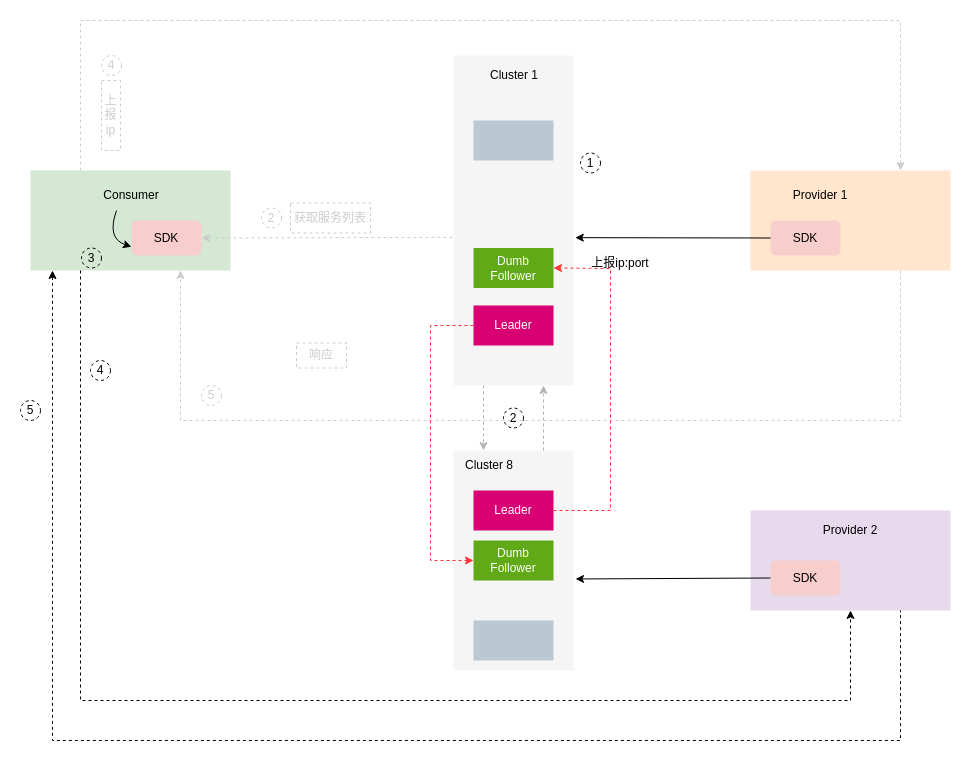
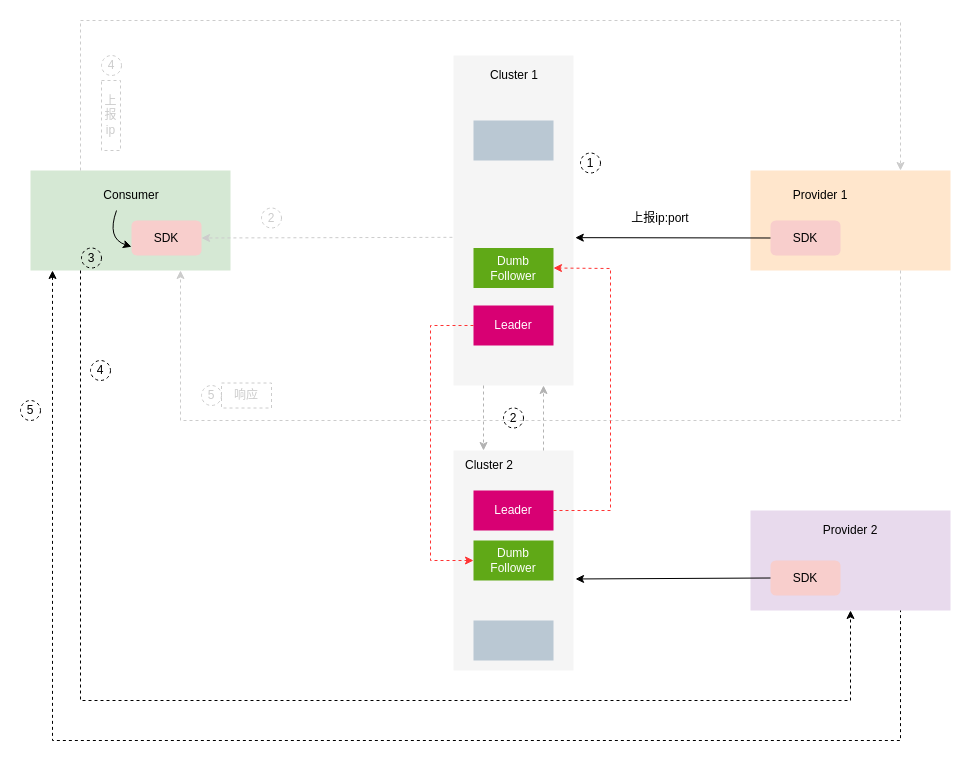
node "获取服务列表": removed
node "上报ip:port": moved (621, 263) -> (661, 218)
node "响应": moved (322, 356) -> (247, 396)
node "Cluster 8": label "Cluster 8" -> "Cluster 2"
